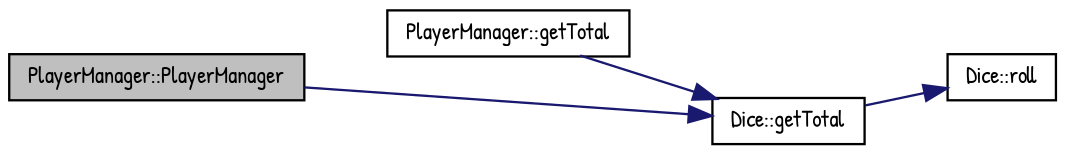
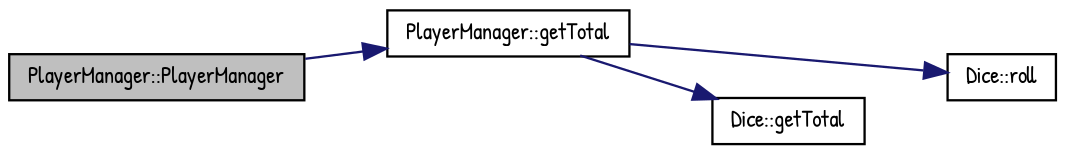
edge "Dice::getTotal" -> "Dice::roll": now "PlayerManager::getTotal" -> "Dice::roll"
edge "PlayerManager::PlayerManager" -> "Dice::getTotal": now "PlayerManager::PlayerManager" -> "PlayerManager::getTotal"
